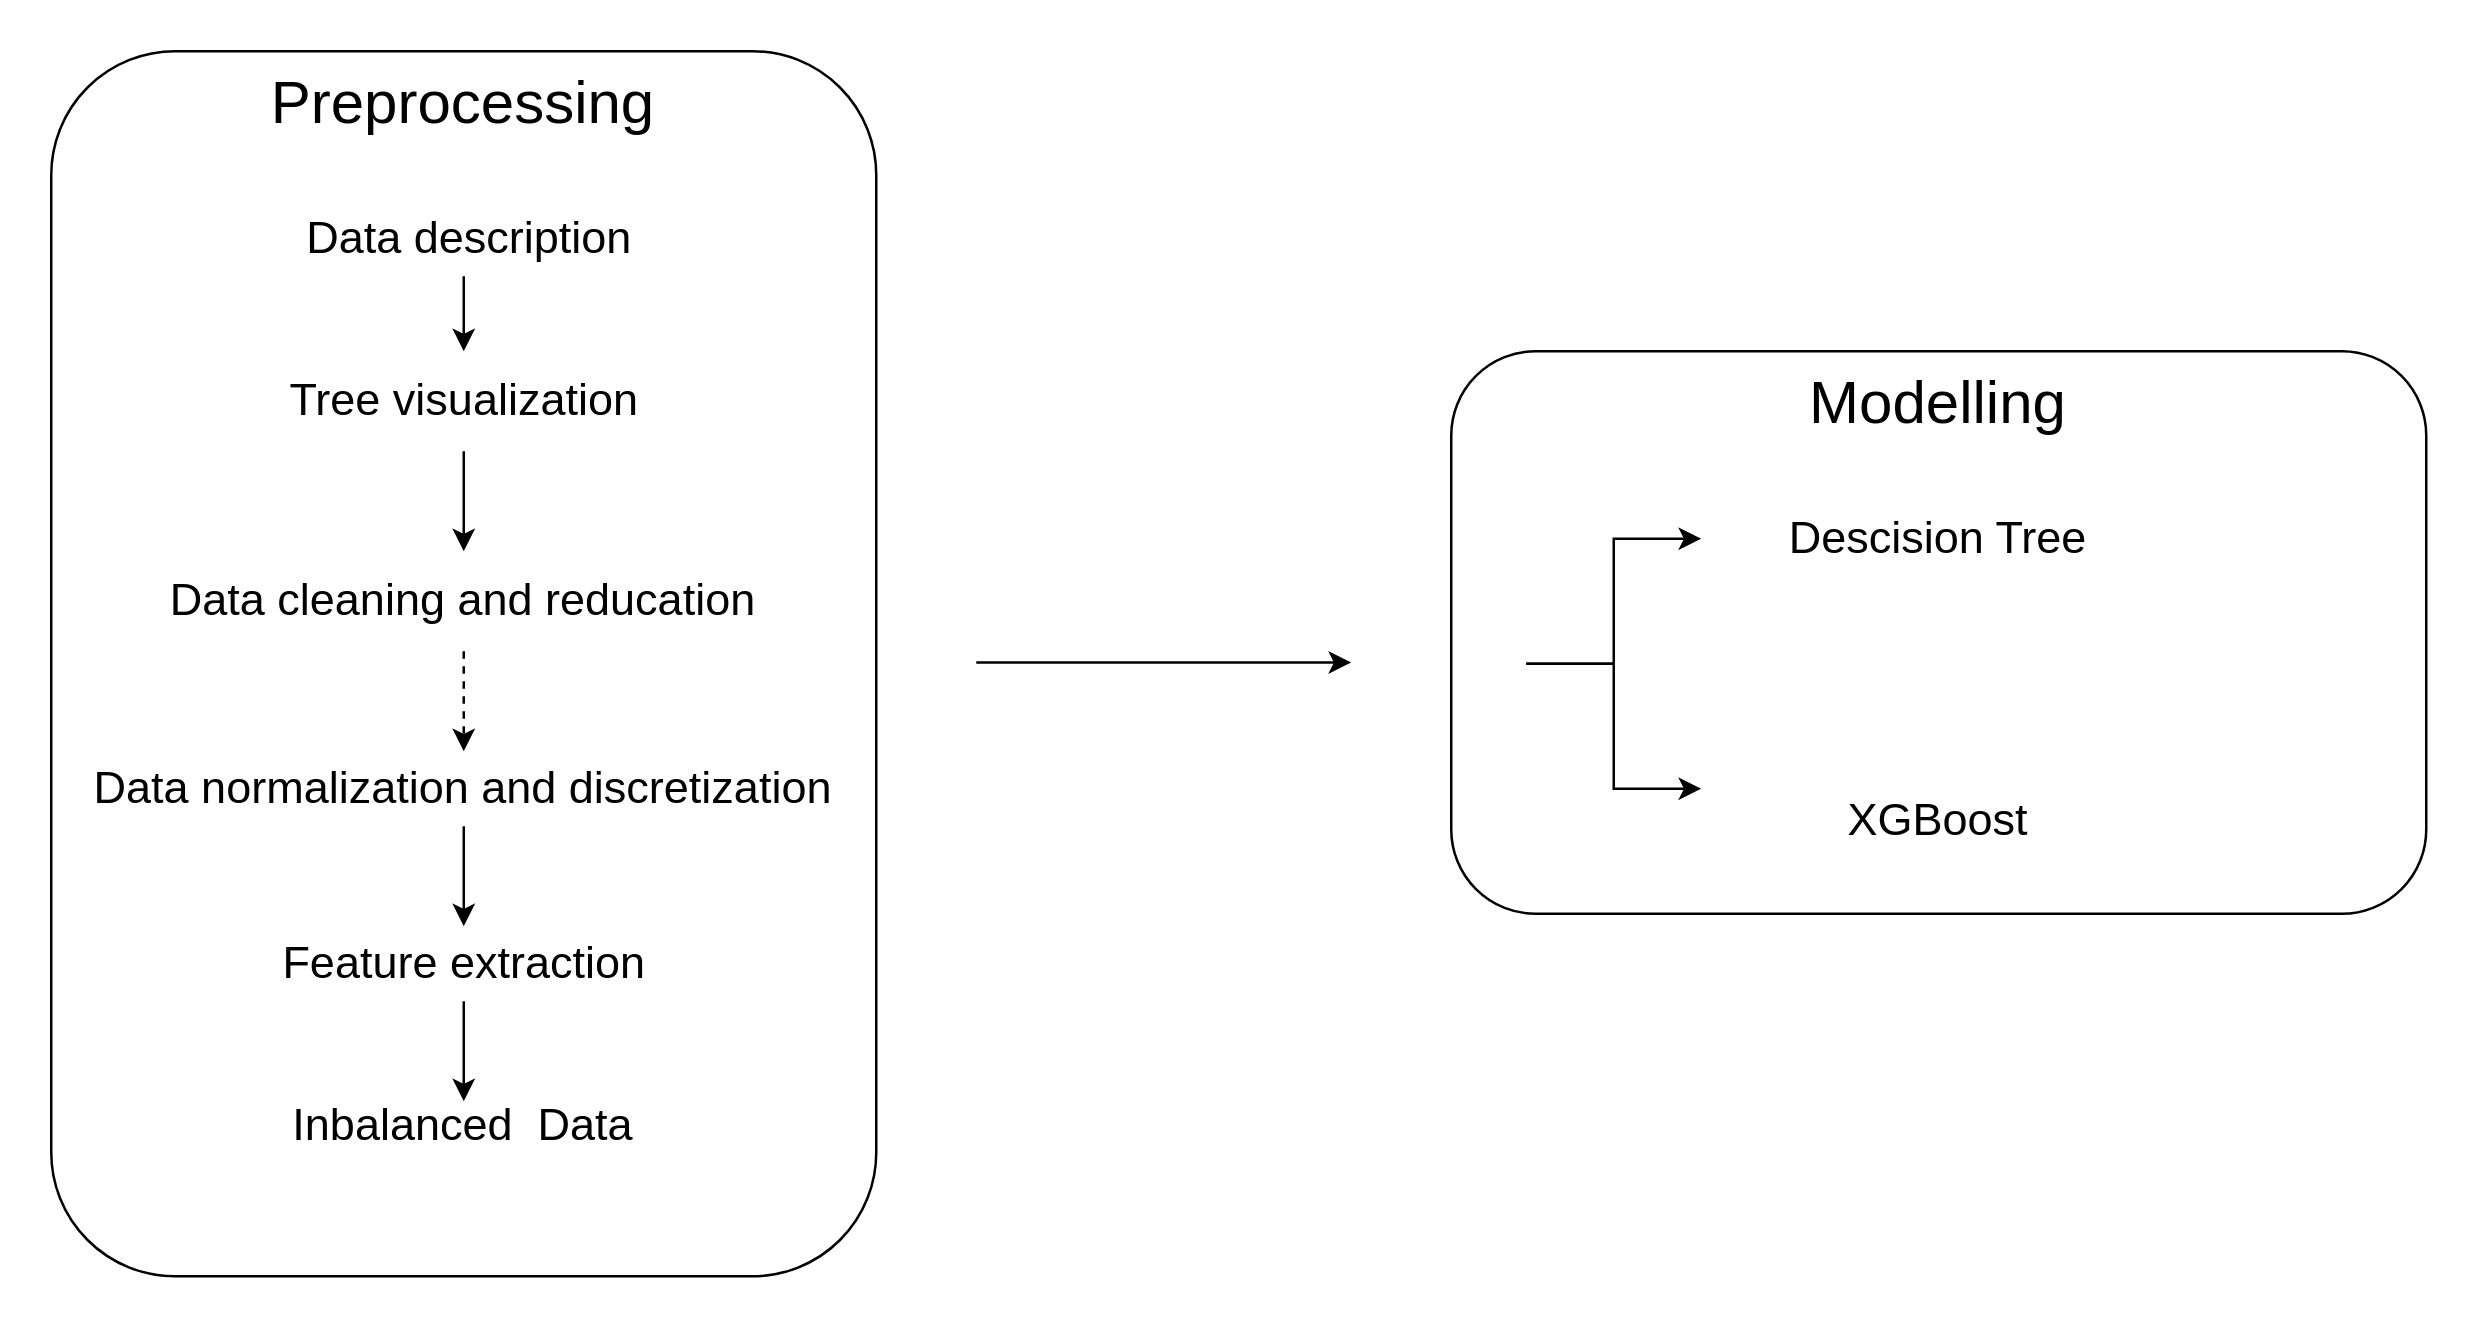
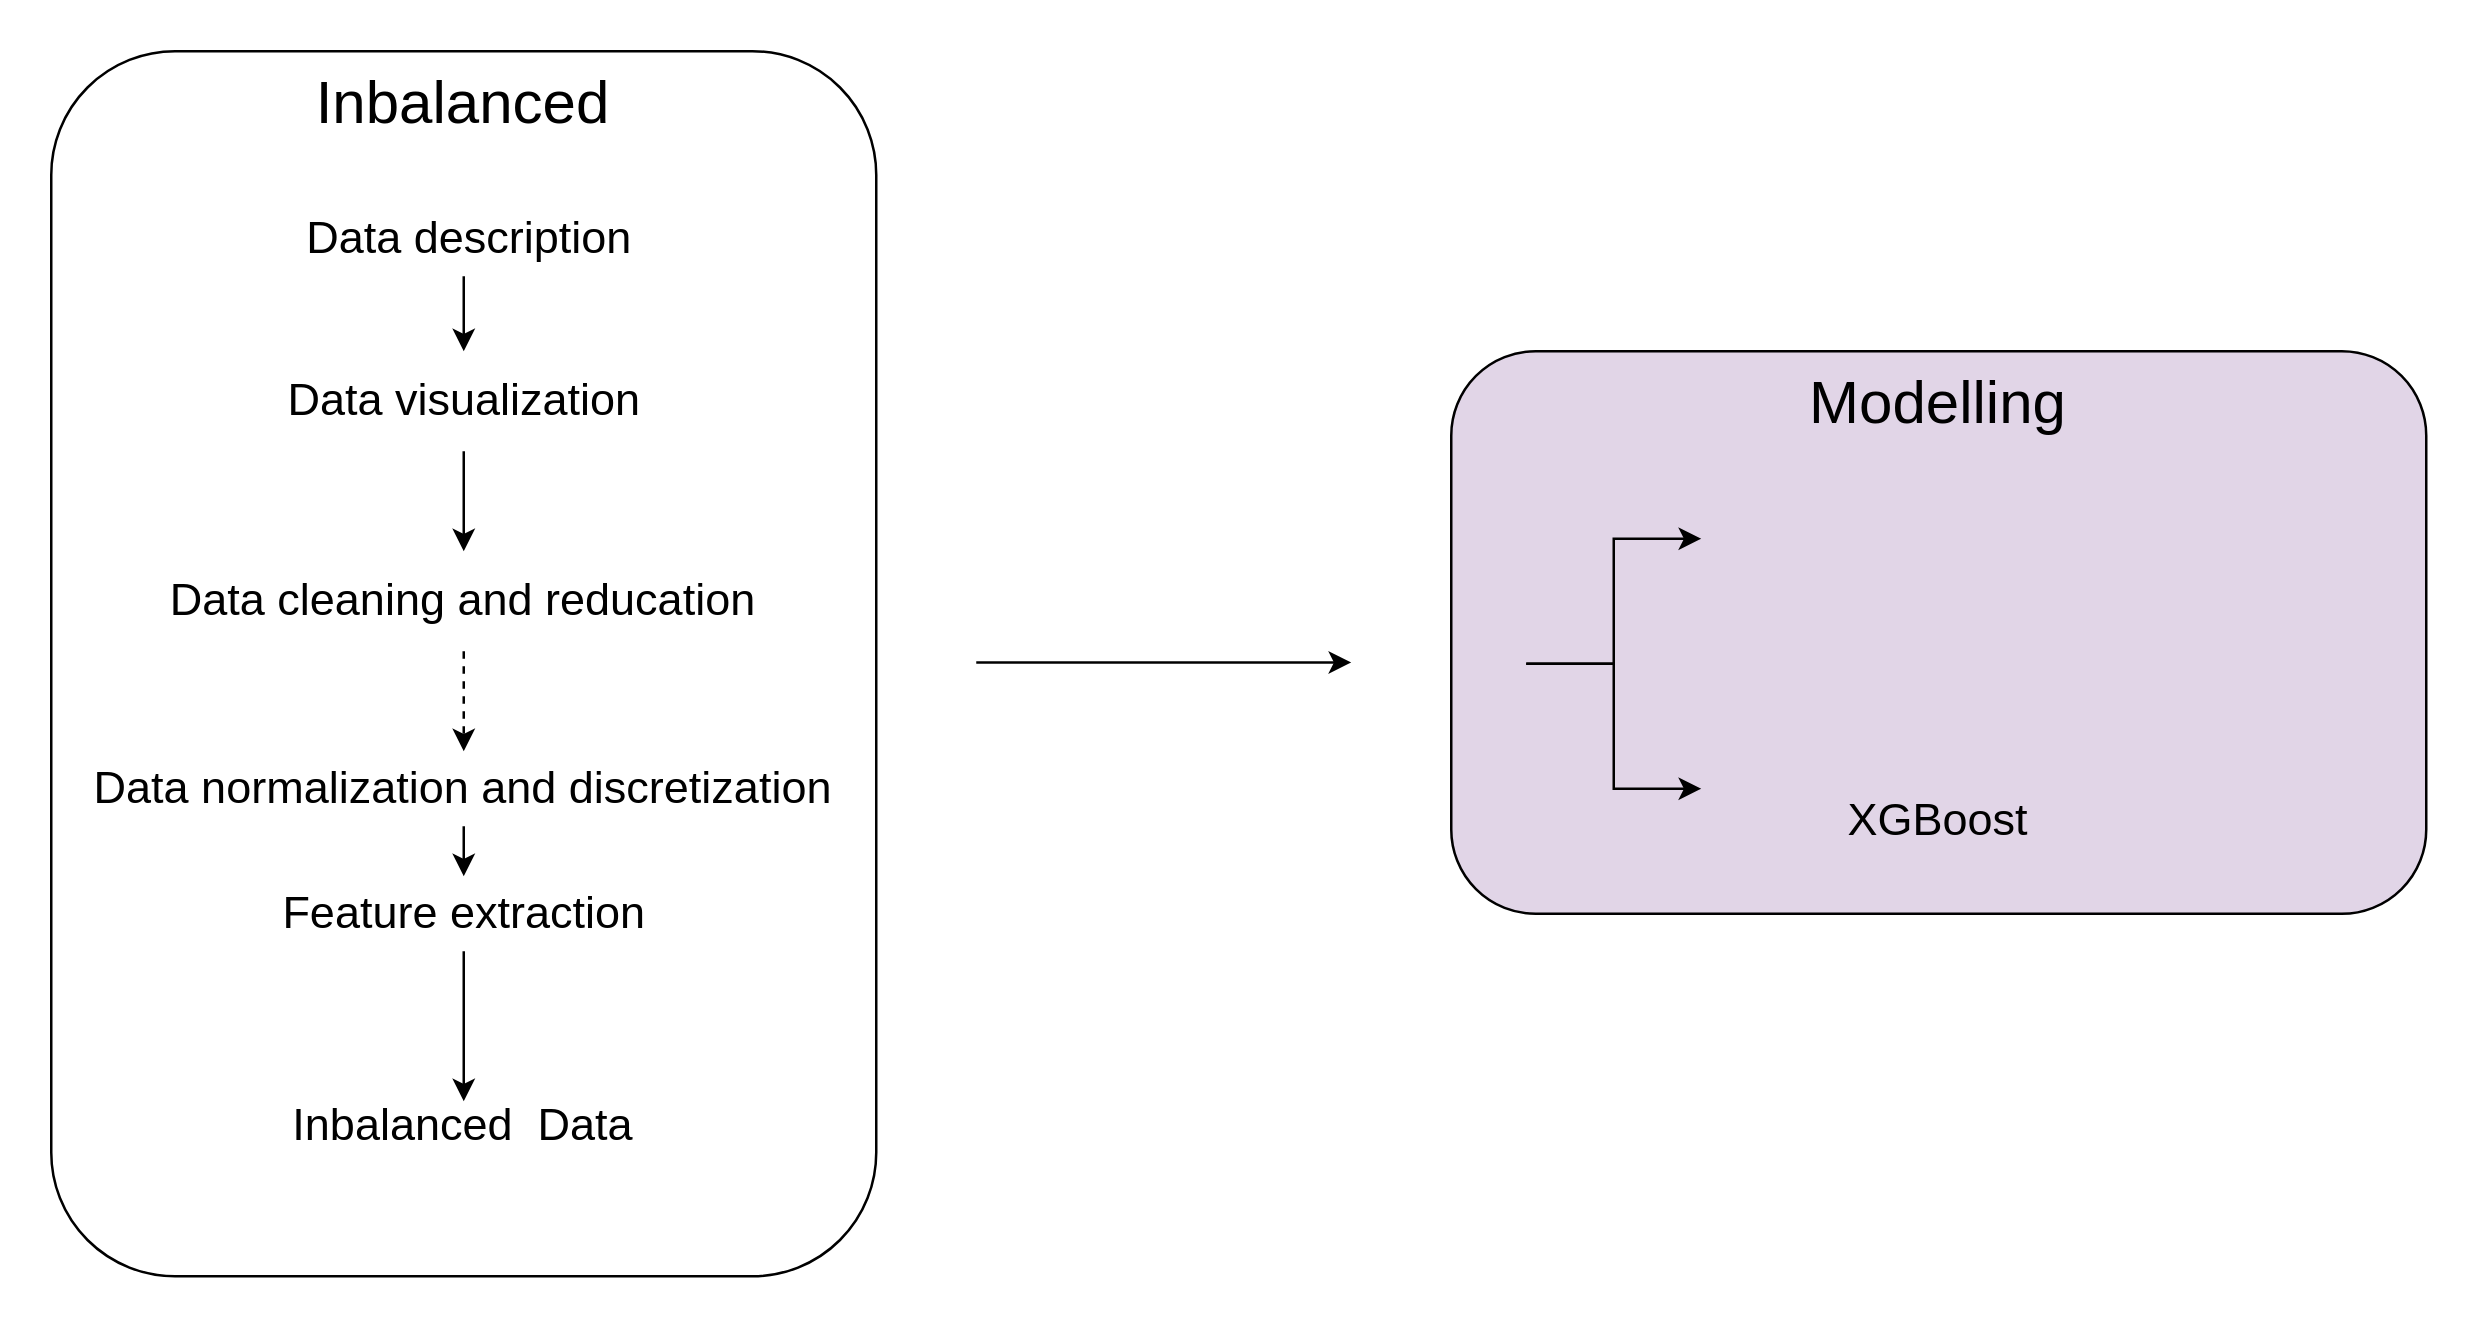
node "Preprocessing": label "Preprocessing" -> "Inbalanced"
node "Tree visualization": label "Tree visualization" -> "Data visualization"
node "Descision Tree": removed
node "Modelling": fillcolor #ffffff -> #e1d5e7
node "Feature extraction": moved (464, 964) -> (464, 914)
